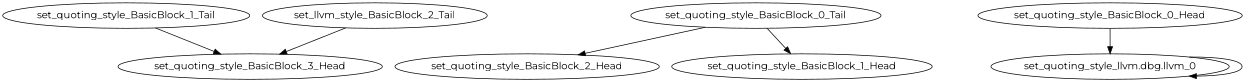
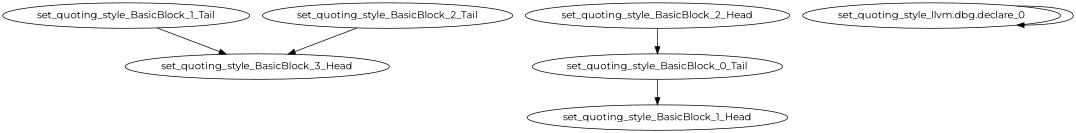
node "set_llvm_style_BasicBlock_2_Tail": label "set_llvm_style_BasicBlock_2_Tail" -> "set_quoting_style_BasicBlock_2_Tail"
node "set_quoting_style_BasicBlock_0_Head": removed
edge "set_quoting_style_BasicBlock_0_Tail" -> "set_quoting_style_BasicBlock_2_Head": reversed
node "set_quoting_style_llvm.dbg.llvm_0": label "set_quoting_style_llvm.dbg.llvm_0" -> "set_quoting_style_llvm.dbg.declare_0"
